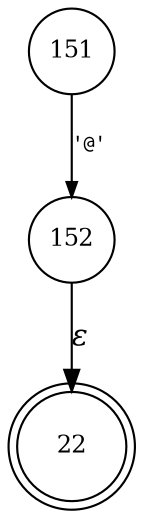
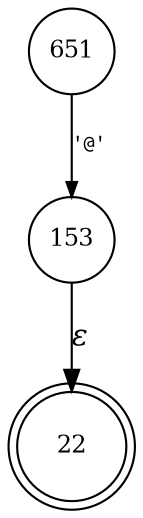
node "151": label "151" -> "651"
node "152": label "152" -> "153"
